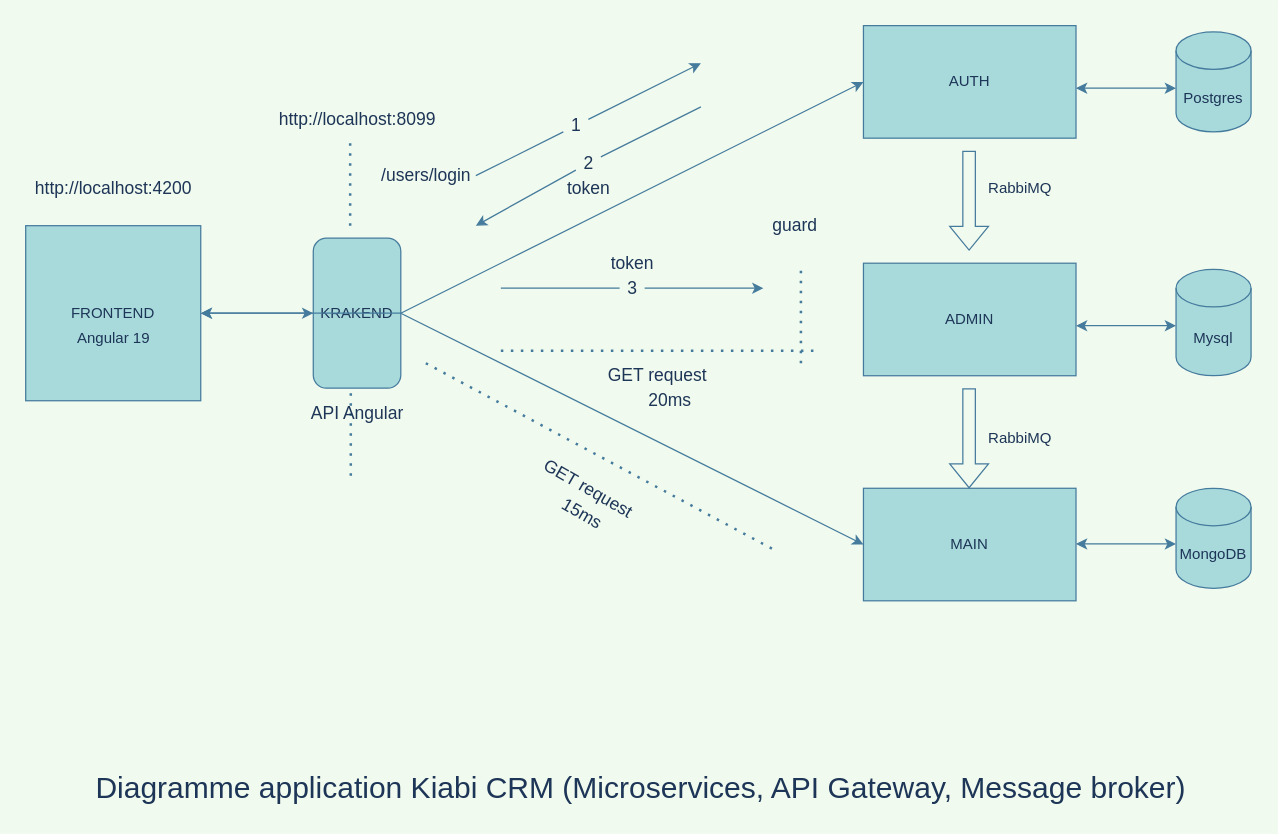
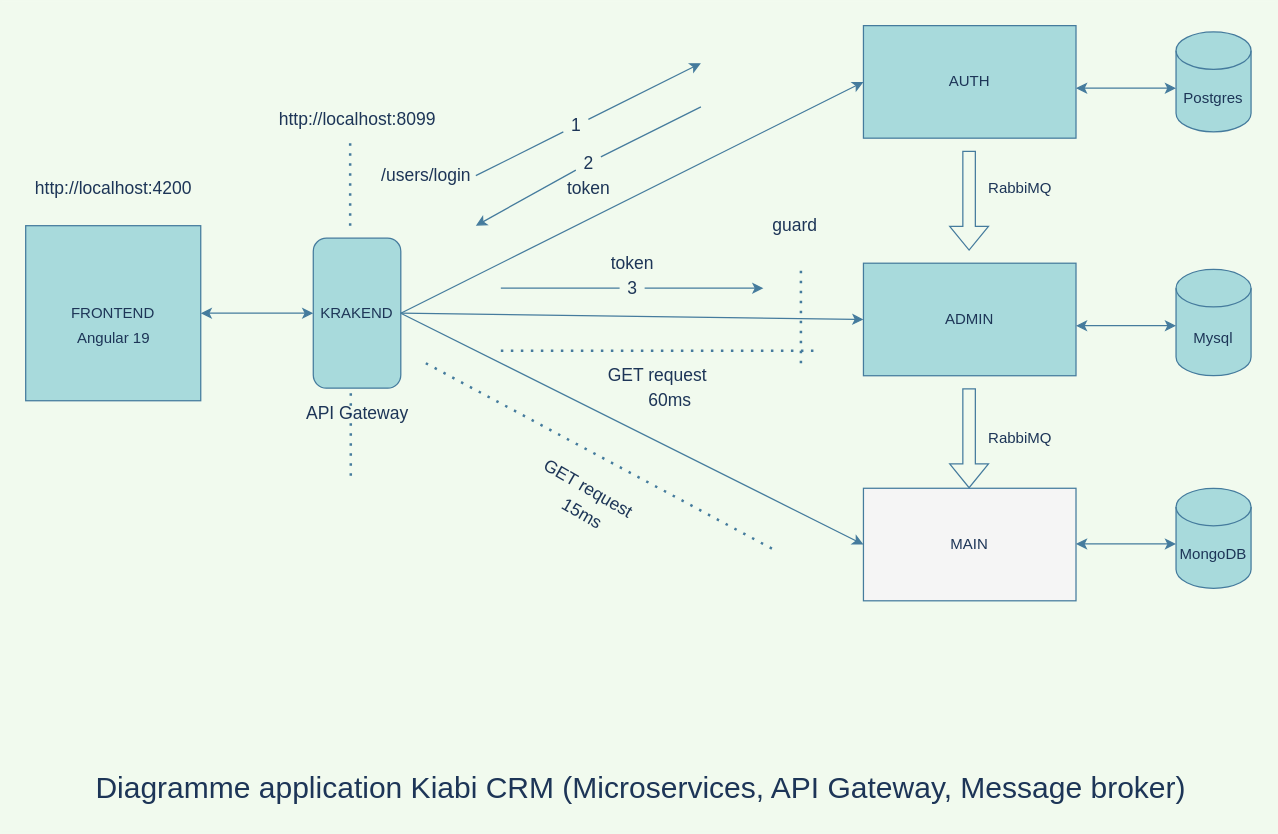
edge "KRAKEND" -> "FRONTEND": now "KRAKEND" -> "ADMIN"
node "20ms": label "20ms" -> "60ms"
node "API Angular": label "API Angular" -> "API Gateway"
node "MAIN": fillcolor #a8dadc -> #f5f5f5
